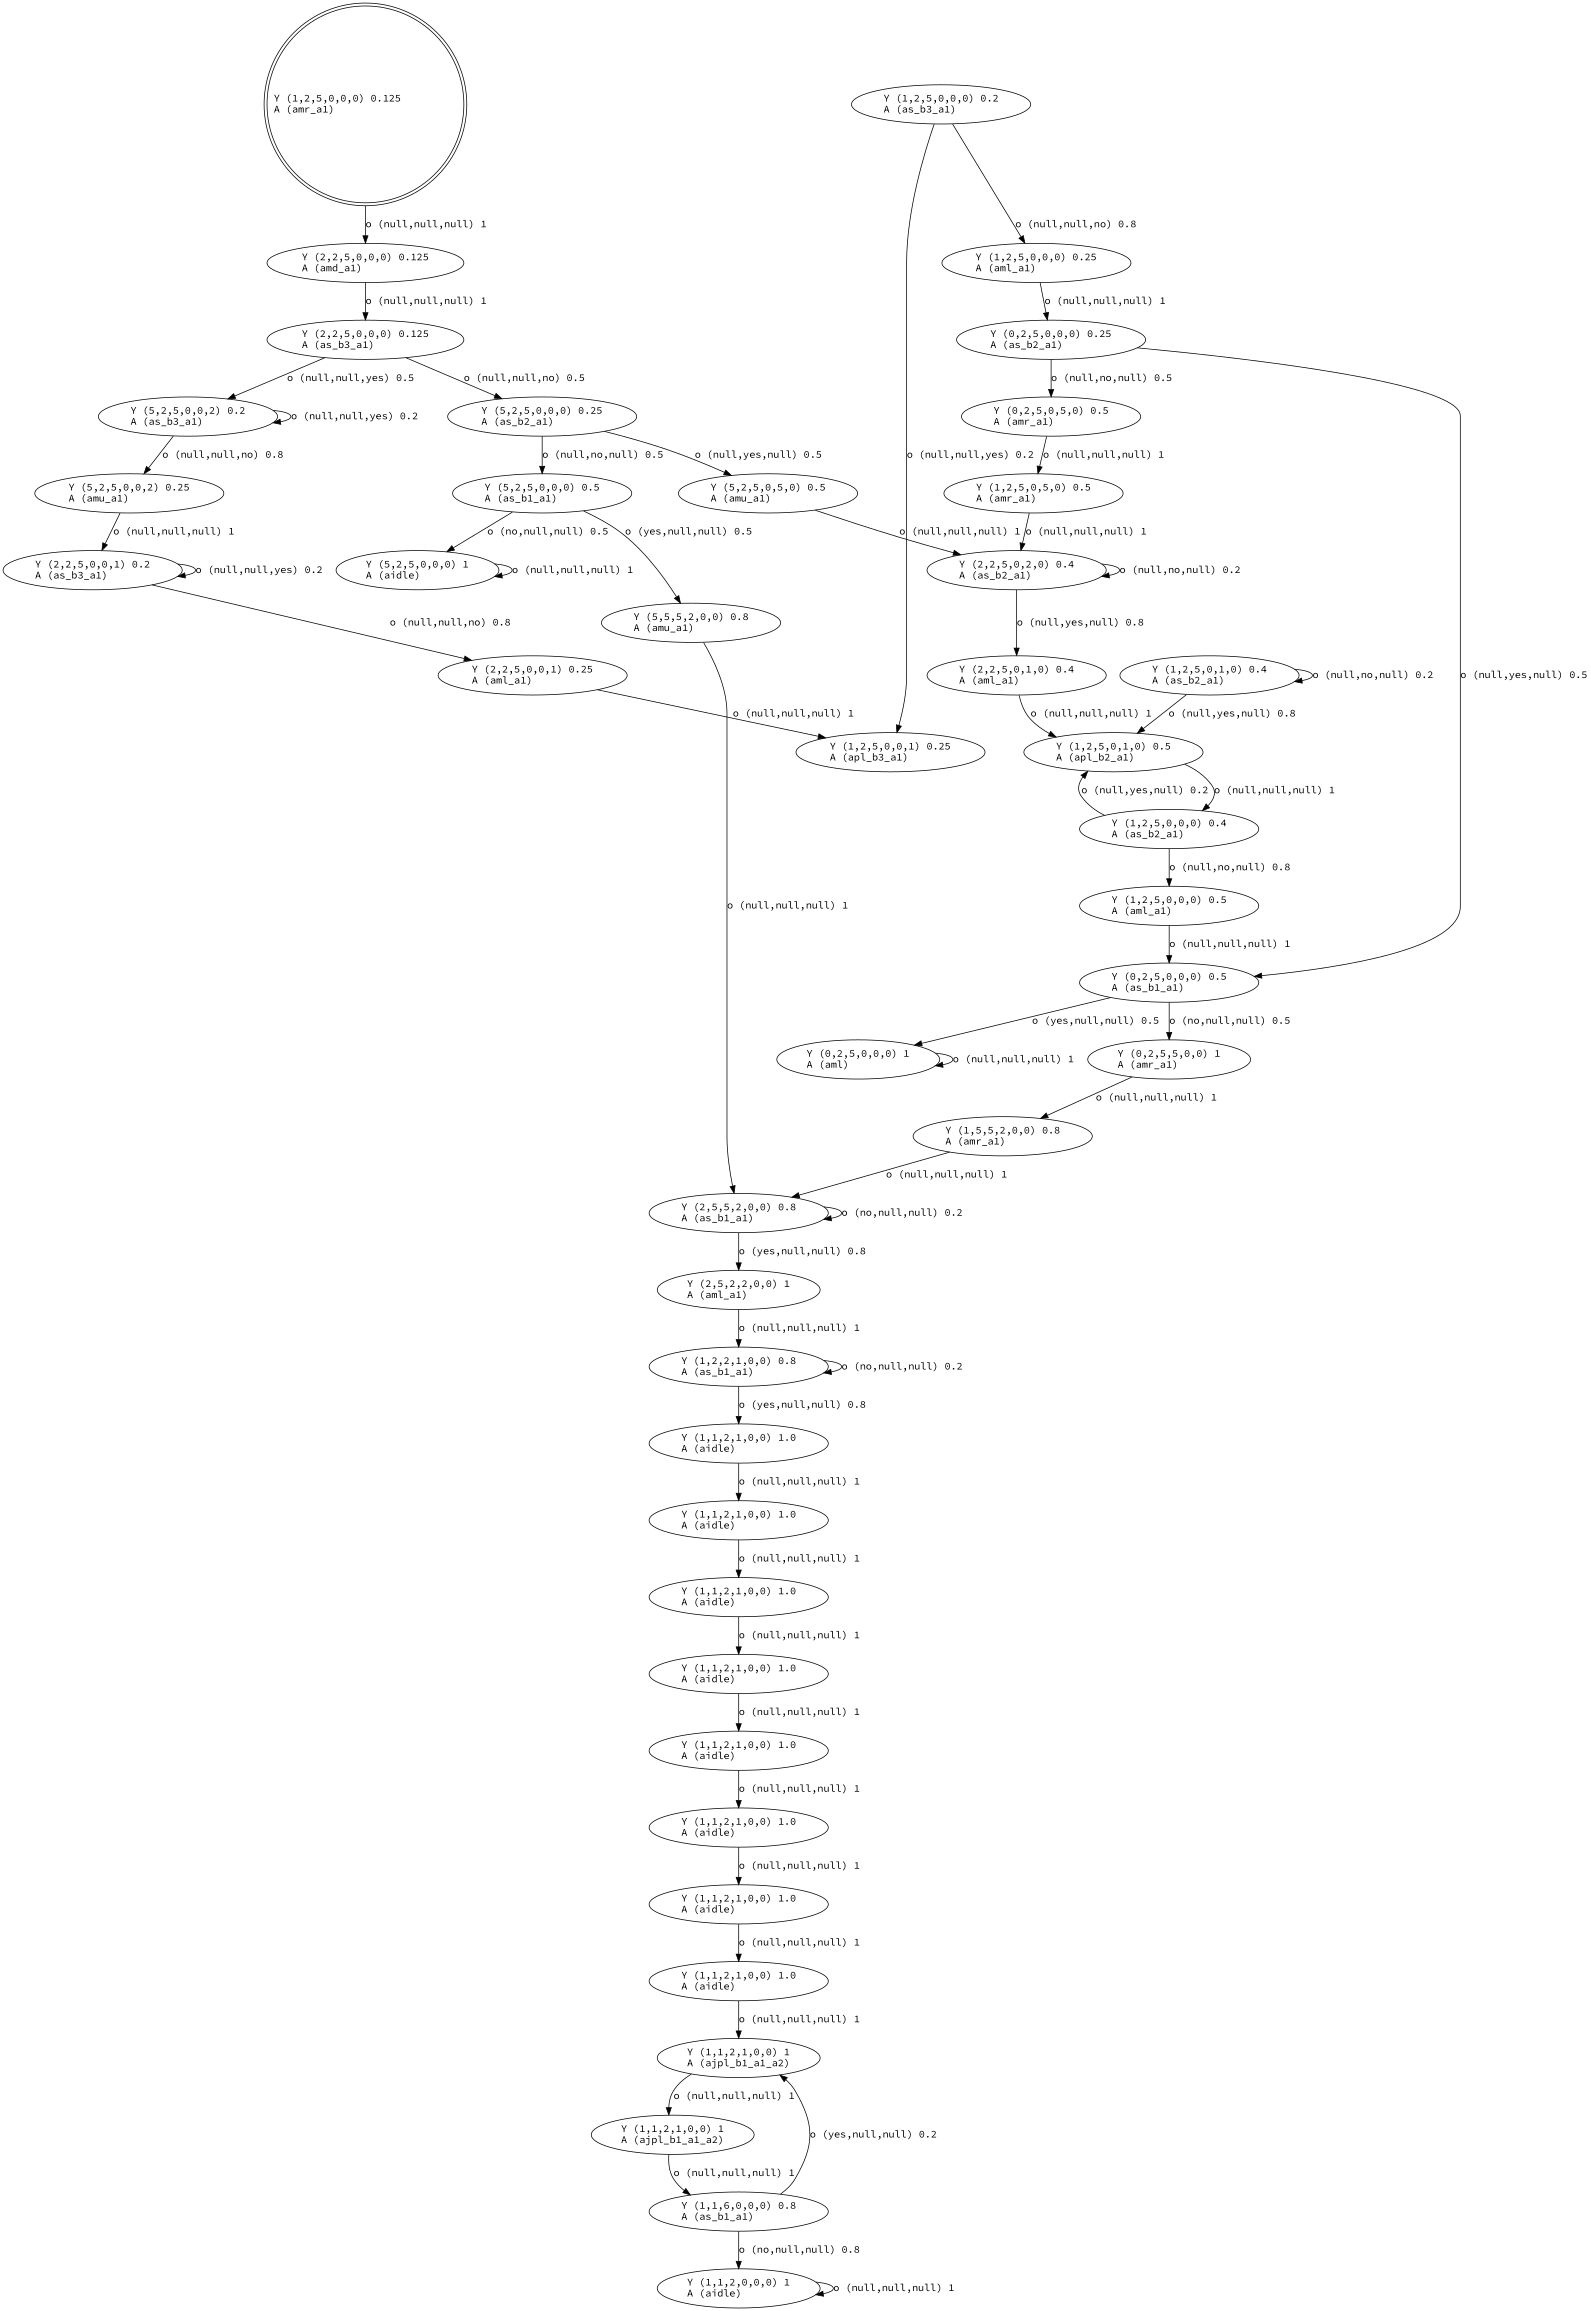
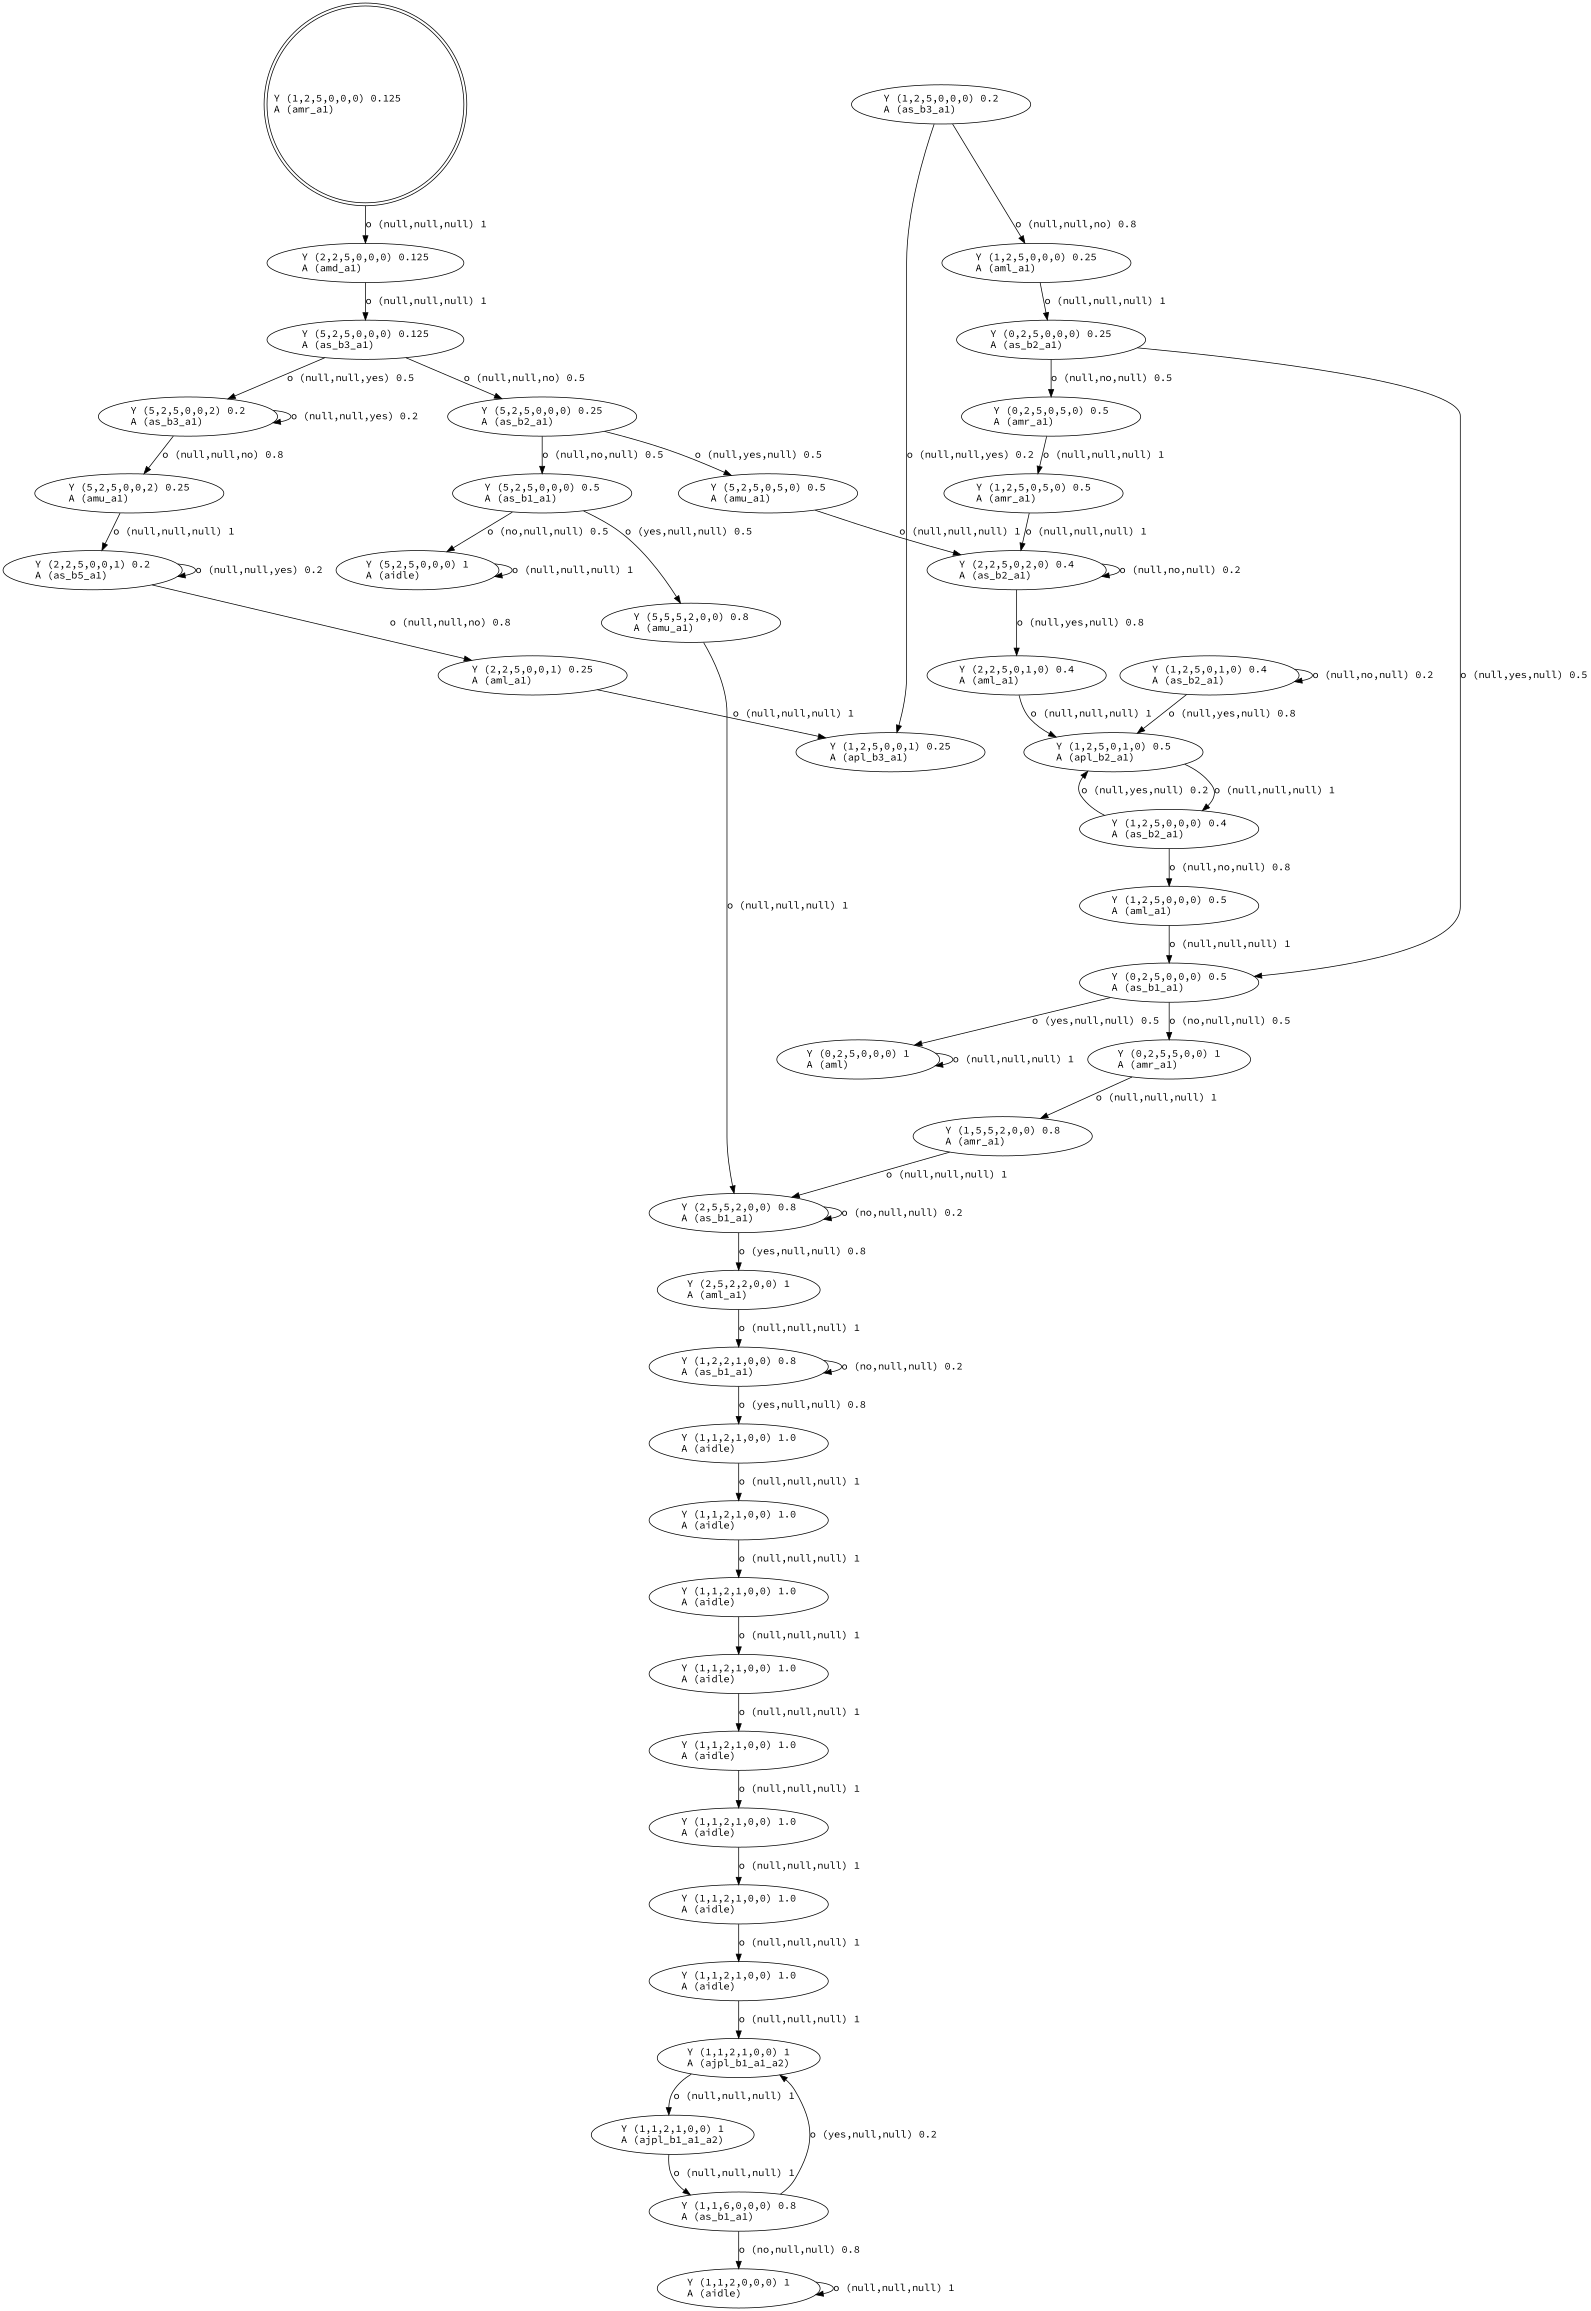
node "Y (2,2,5,0,0,0) 0.125 A (as_b3_a1)": label "Y (2,2,5,0,0,0) 0.125 A (as_b3_a1)" -> "Y (5,2,5,0,0,0) 0.125 A (as_b3_a1)"
node "Y (2,2,5,0,0,1) 0.2 A (as_b3_a1)": label "Y (2,2,5,0,0,1) 0.2 A (as_b3_a1)" -> "Y (2,2,5,0,0,1) 0.2 A (as_b5_a1)"
